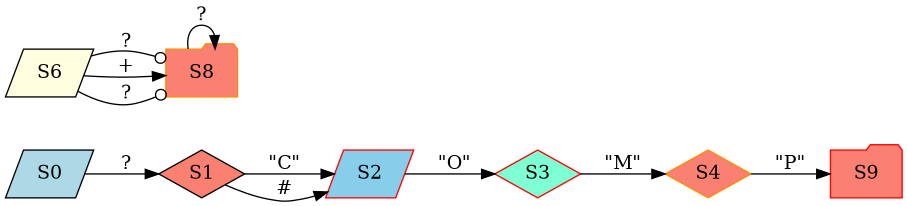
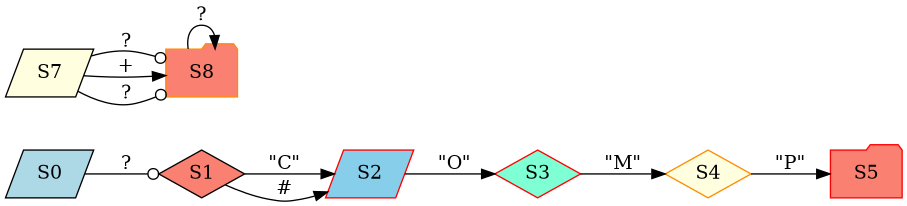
node "S6": label "S6" -> "S7"
edge "S0" -> "S1": arrowhead normal -> odot
node "S4": fillcolor salmon -> lightyellow
node "S9": label "S9" -> "S5"
